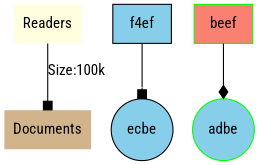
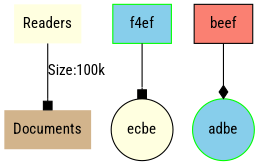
node "f4ef": color black -> green
node "beef": color green -> black
node "ecbe": fillcolor skyblue -> lightyellow
